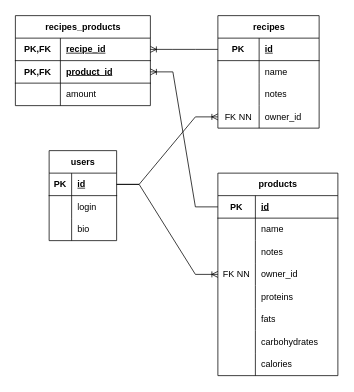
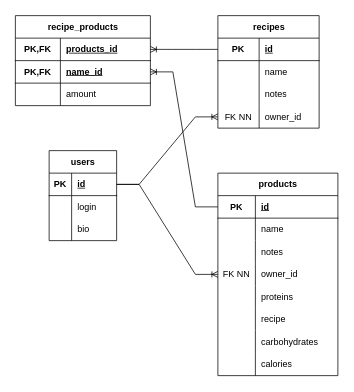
node "recipes_products": label "recipes_products" -> "recipe_products"
node "recipe_id": label "recipe_id" -> "products_id"
node "product_id": label "product_id" -> "name_id"
node "fats": label "fats" -> "recipe"
